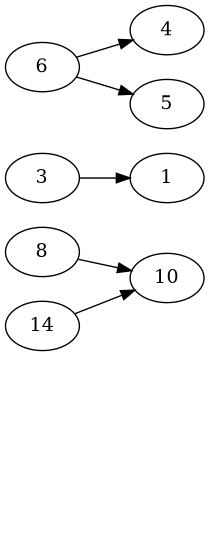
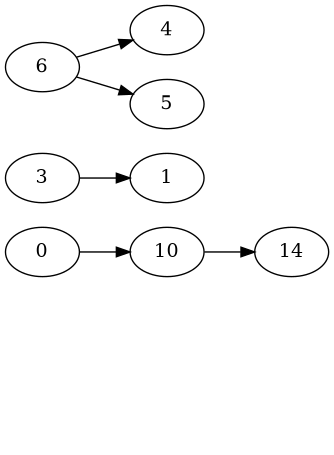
node "8": label "8" -> "0"
edge "14" -> "10": reversed
